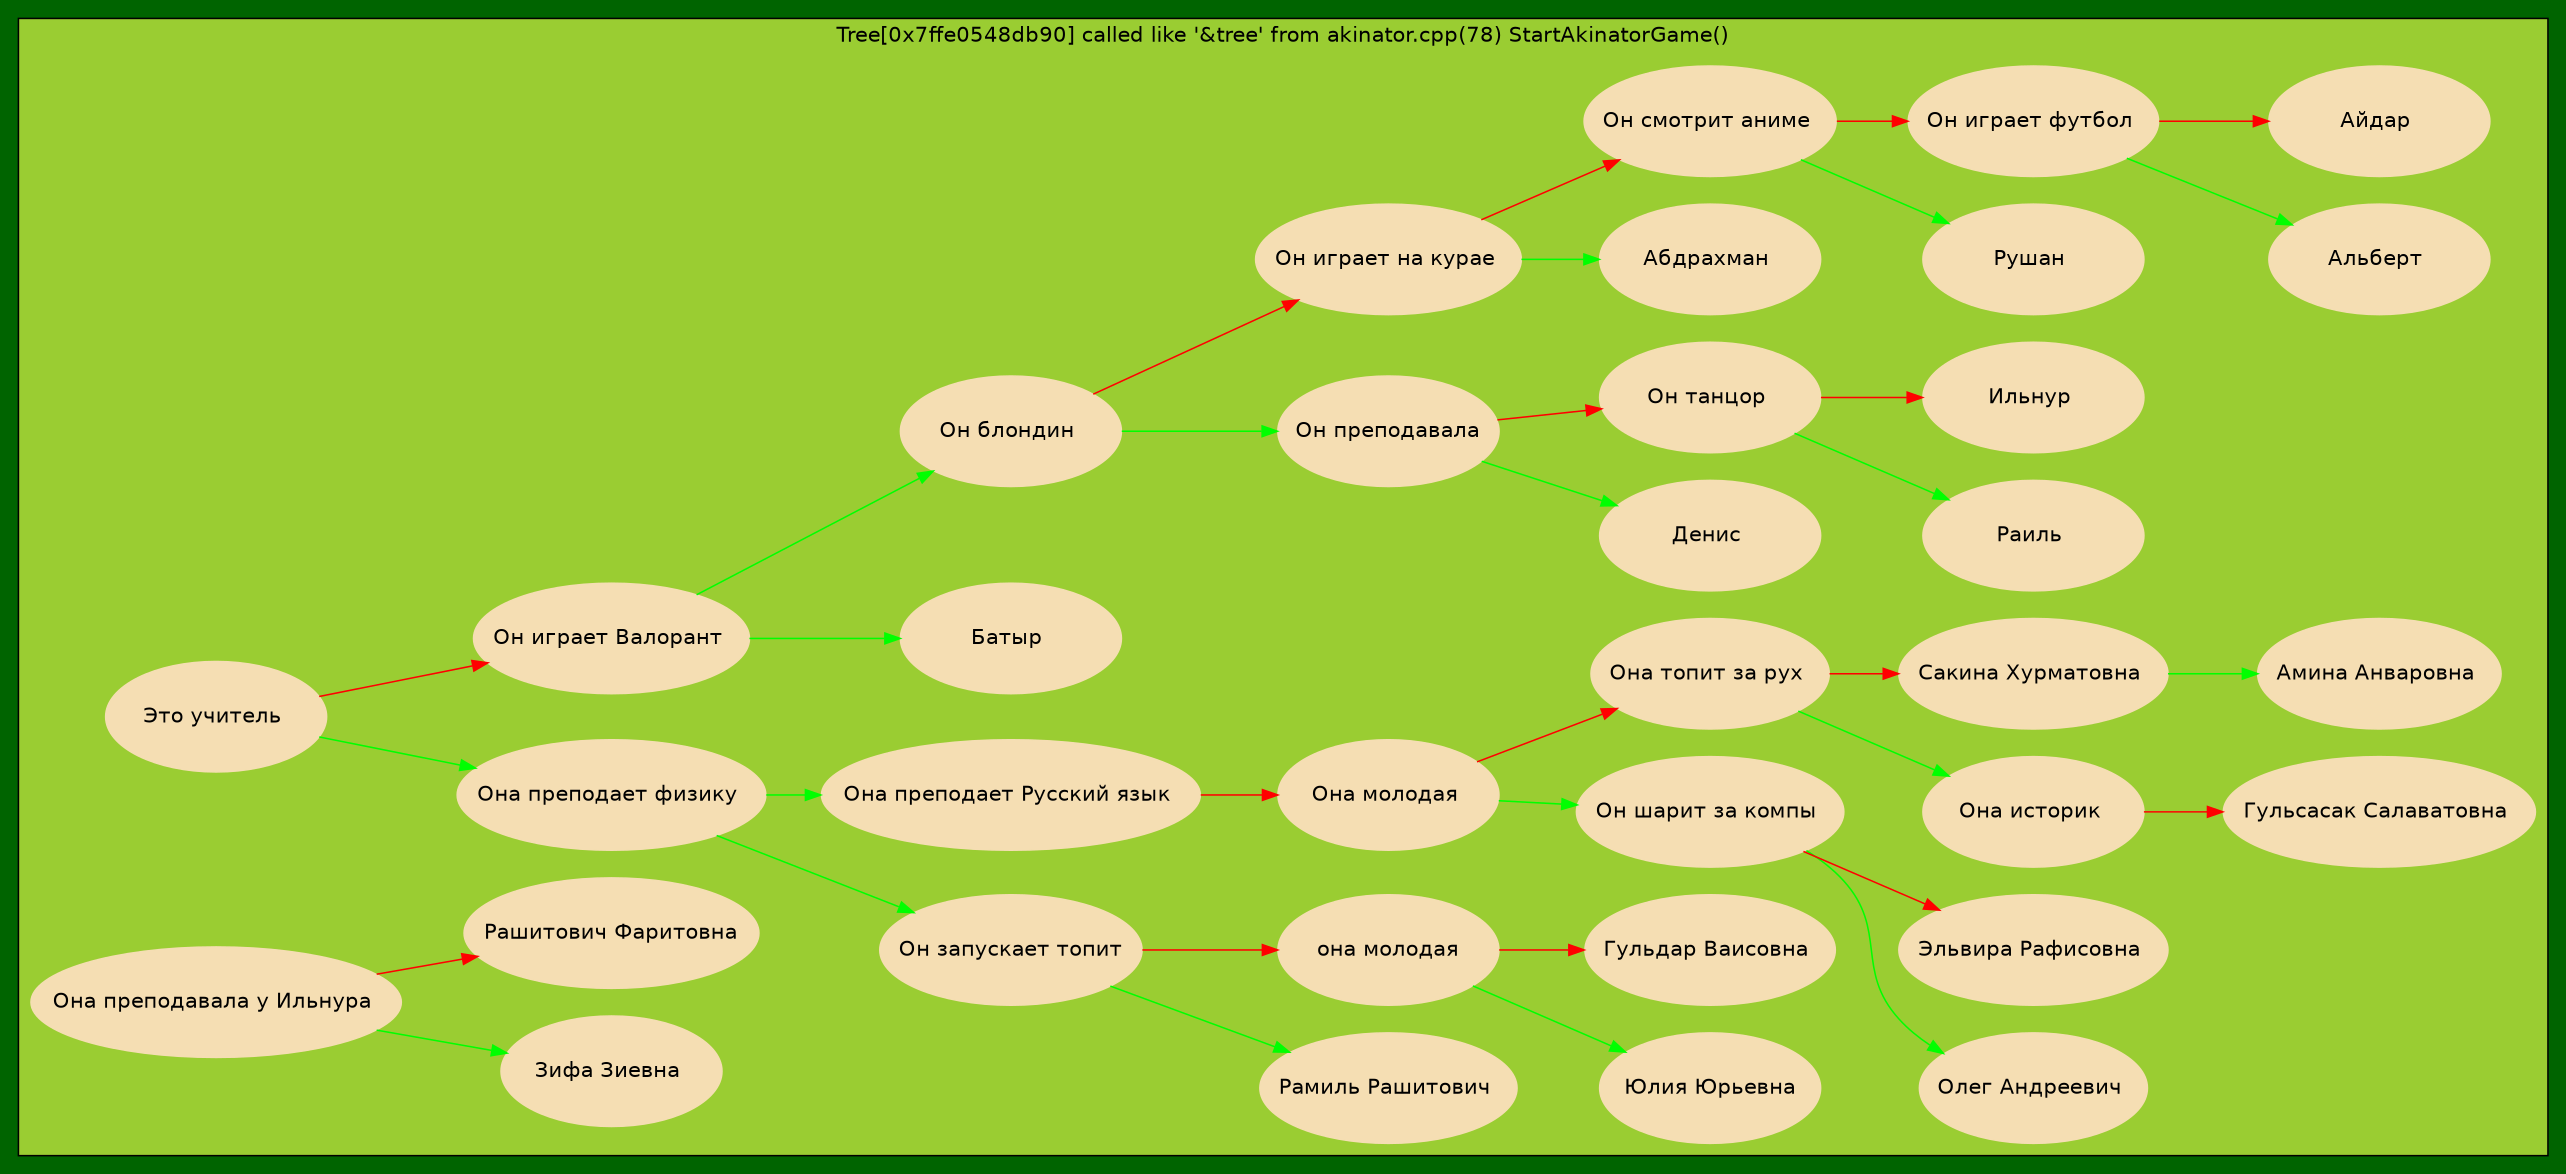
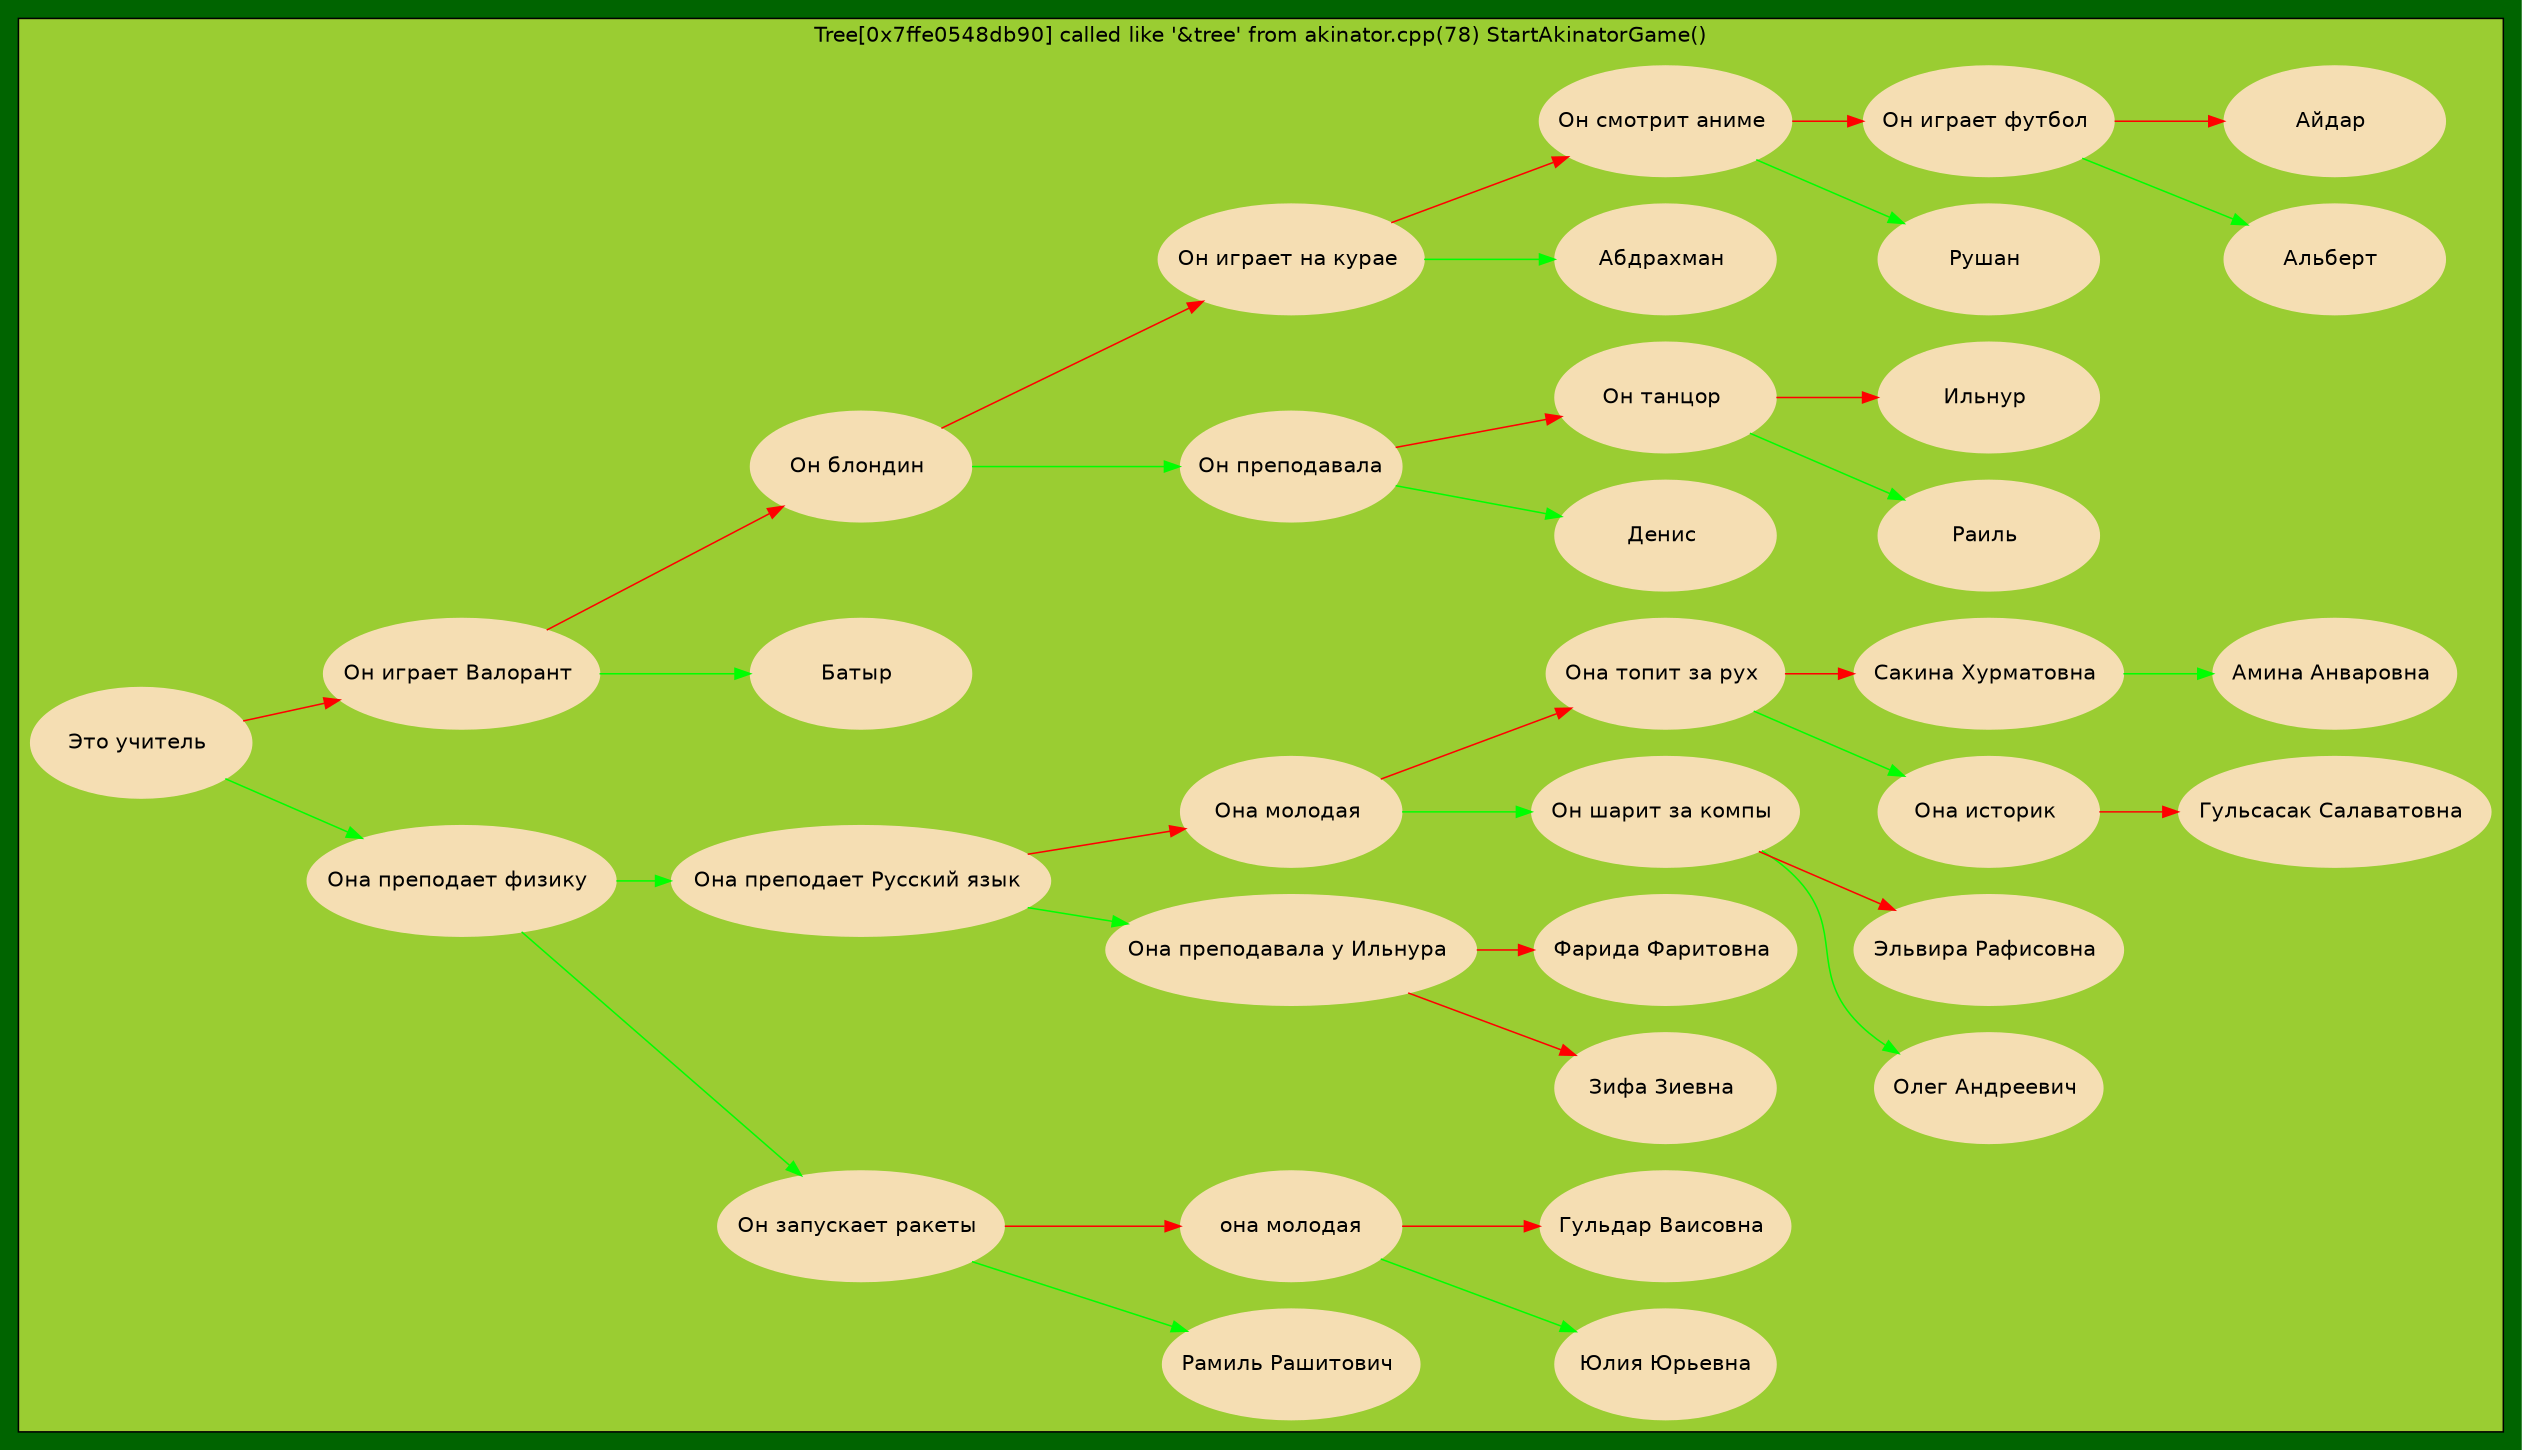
edge "Он играет Валорант" -> "Он блондин": color green -> red
edge "Она преподает Русский язык" -> "Она преподавала у Ильнура": added
node "Рашитович Фаритовна": label "Рашитович Фаритовна" -> "Фарида Фаритовна"
node "Он запускает топит": label "Он запускает топит" -> "Он запускает ракеты"
edge "Она преподавала у Ильнура" -> "Зифа Зиевна": color green -> red
